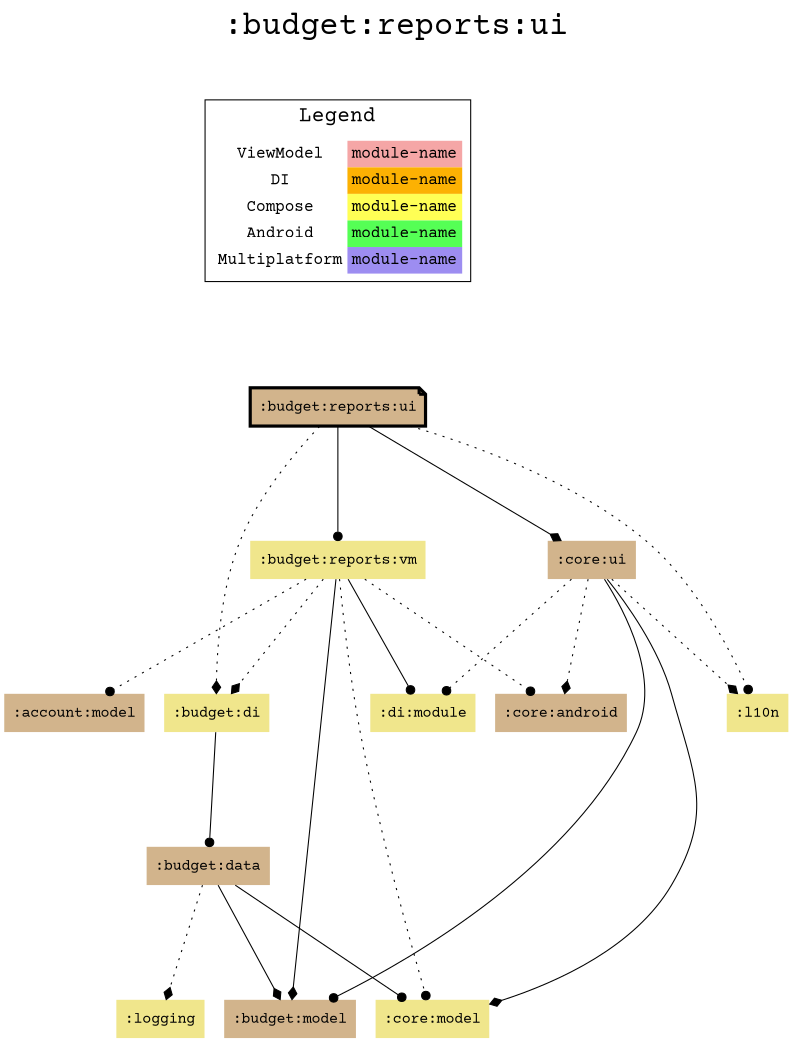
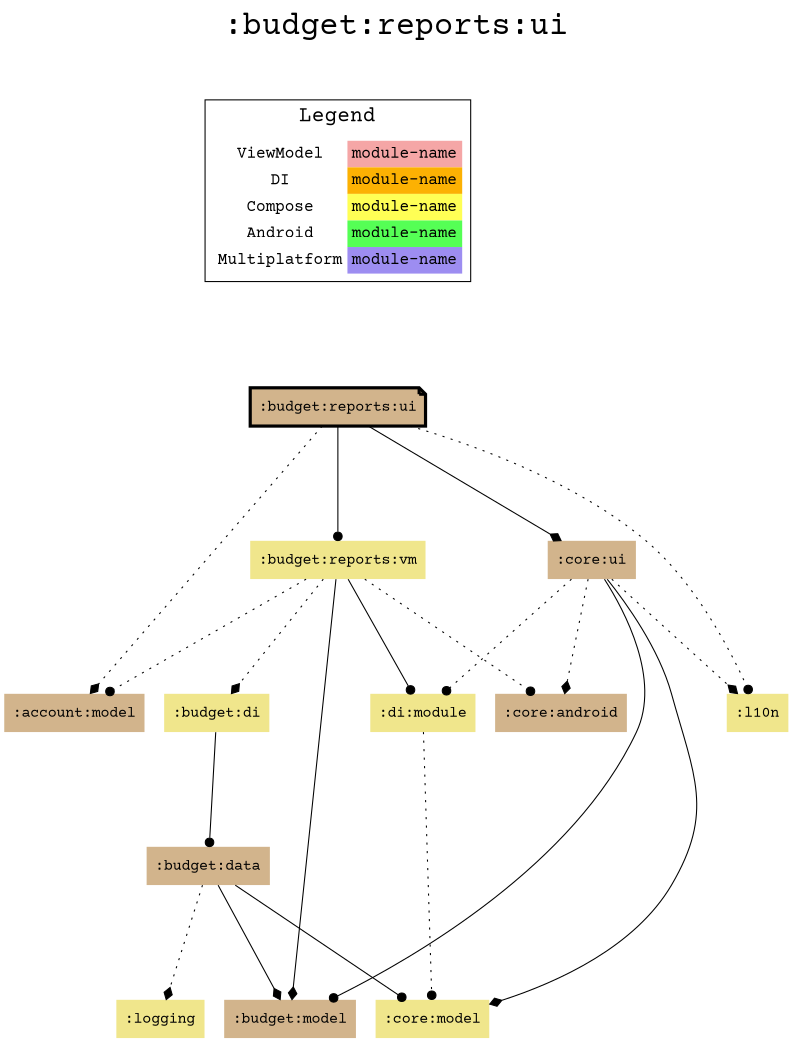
edge ":budget:reports:ui" -> ":budget:di": now ":budget:reports:ui" -> ":account:model"
edge ":budget:reports:vm" -> ":core:model": now ":di:module" -> ":core:model"
